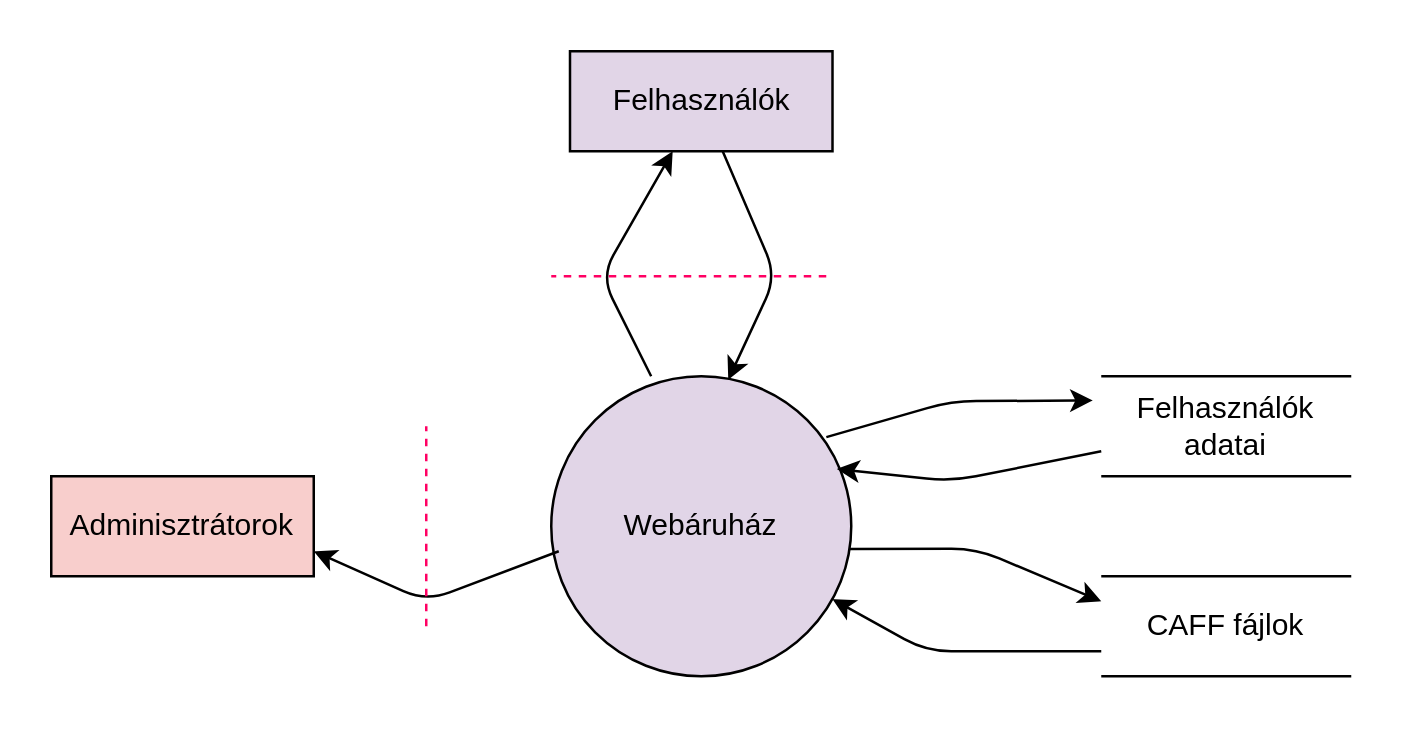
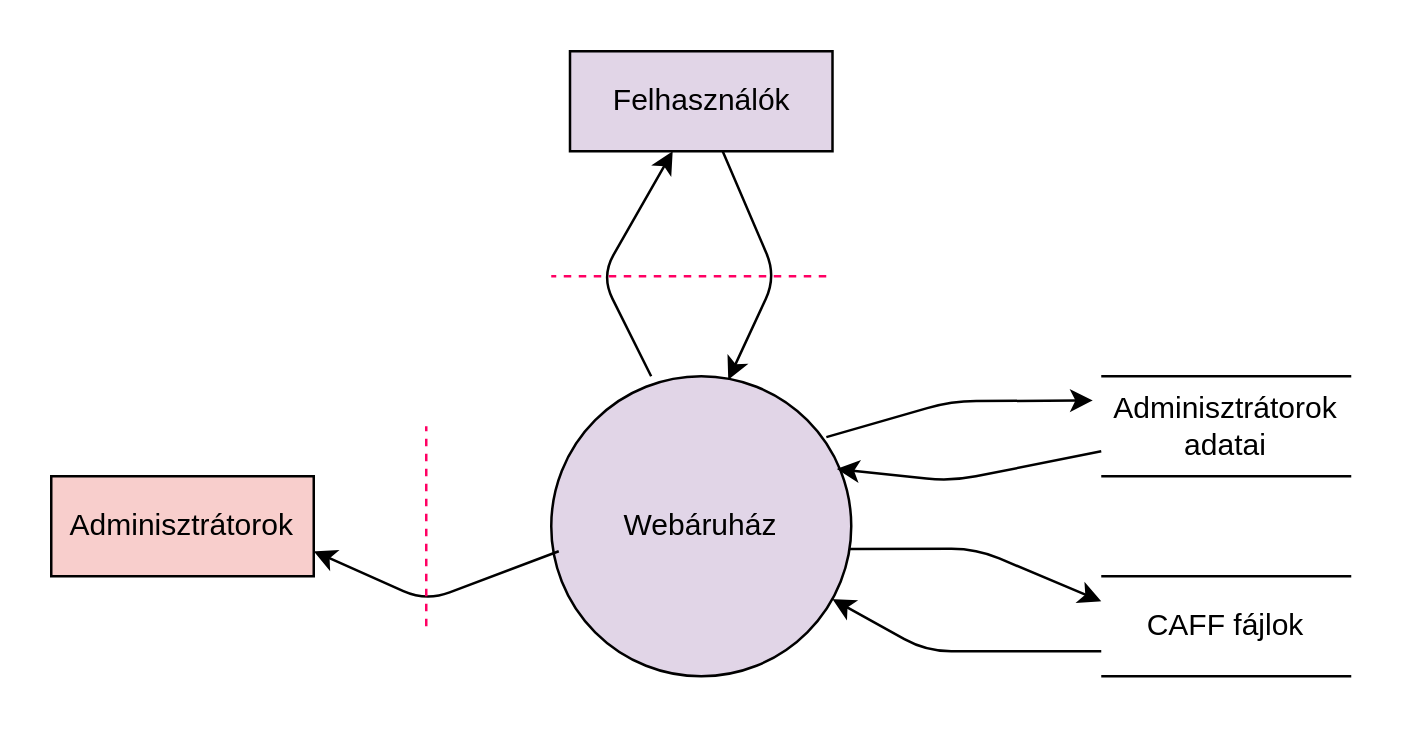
node "Felhasználók adatai": label "Felhasználók adatai" -> "Adminisztrátorok adatai"
